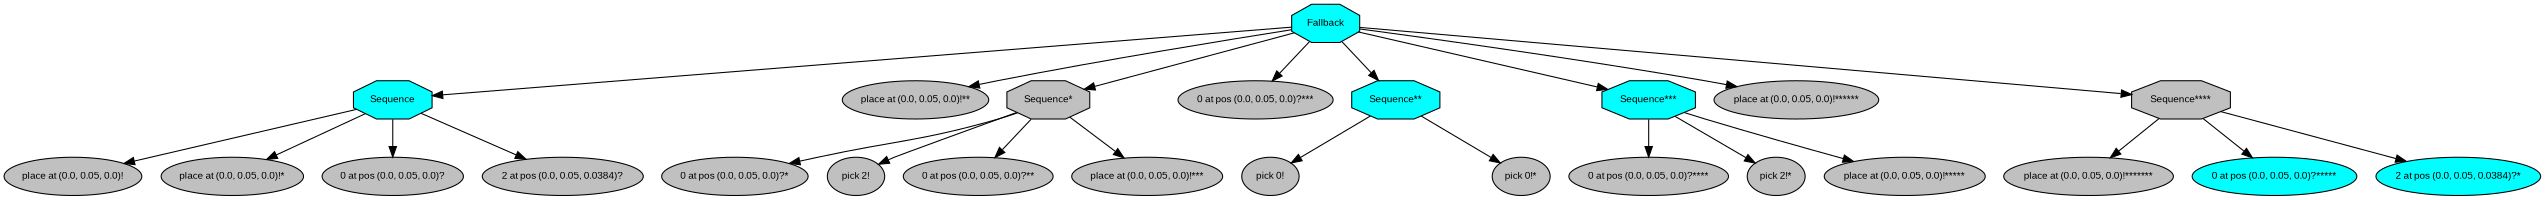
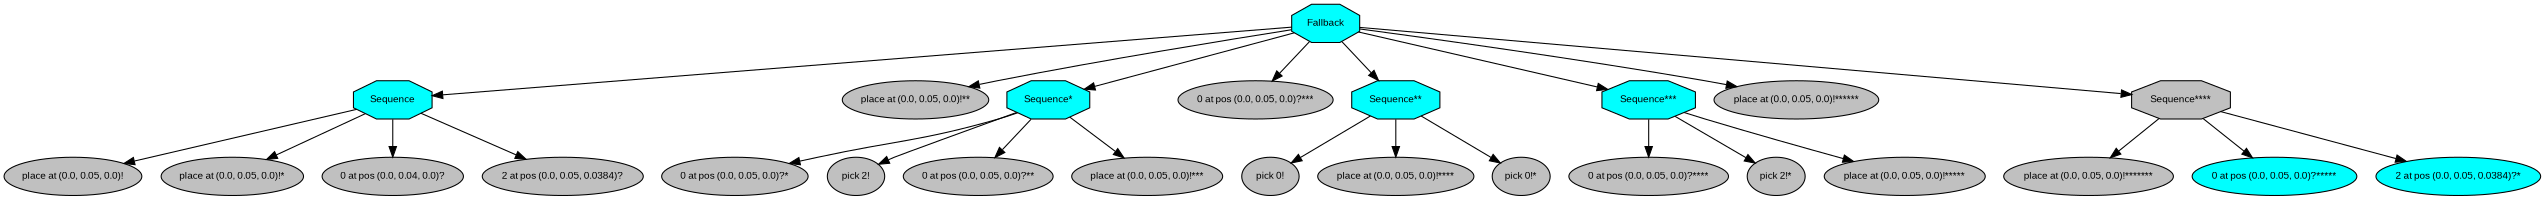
node "Sequence*": fillcolor gray -> cyan
node "0 at pos (0.0, 0.05, 0.0)?": label "0 at pos (0.0, 0.05, 0.0)?" -> "0 at pos (0.0, 0.04, 0.0)?"
node "place at (0.0, 0.05, 0.0)!****": added
